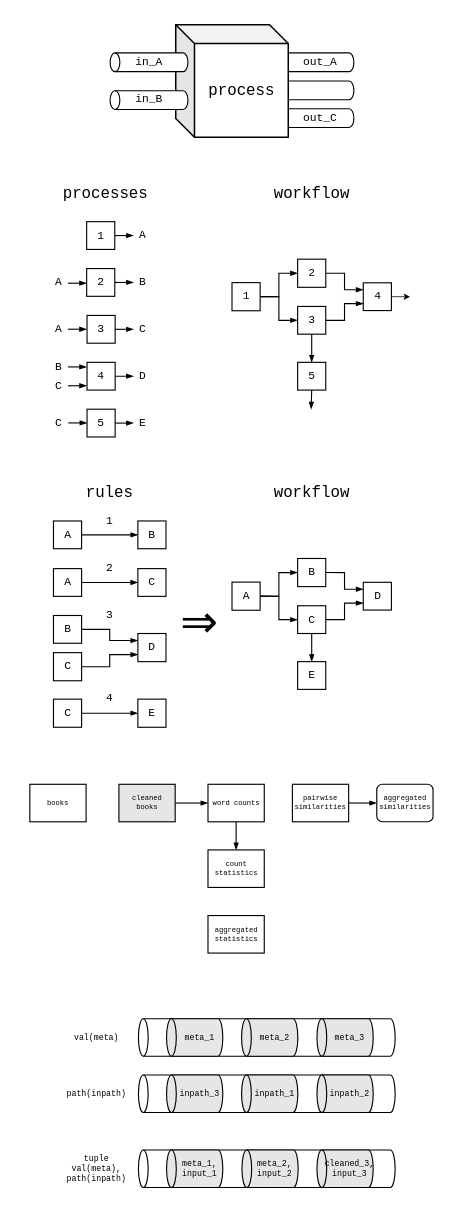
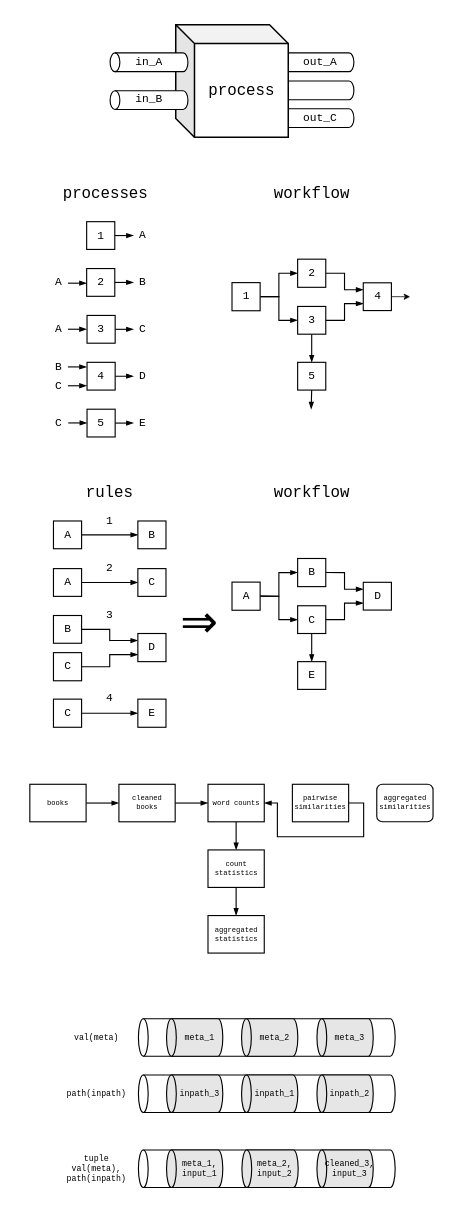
edge "books" -> "cleaned books": added
node "cleaned books": fillcolor #e6e6e6 -> #ffffff
edge "pairwise similarities" -> "aggregated similarities": now "pairwise similarities" -> "word counts"
edge "count statistics" -> "aggregated statistics": added
